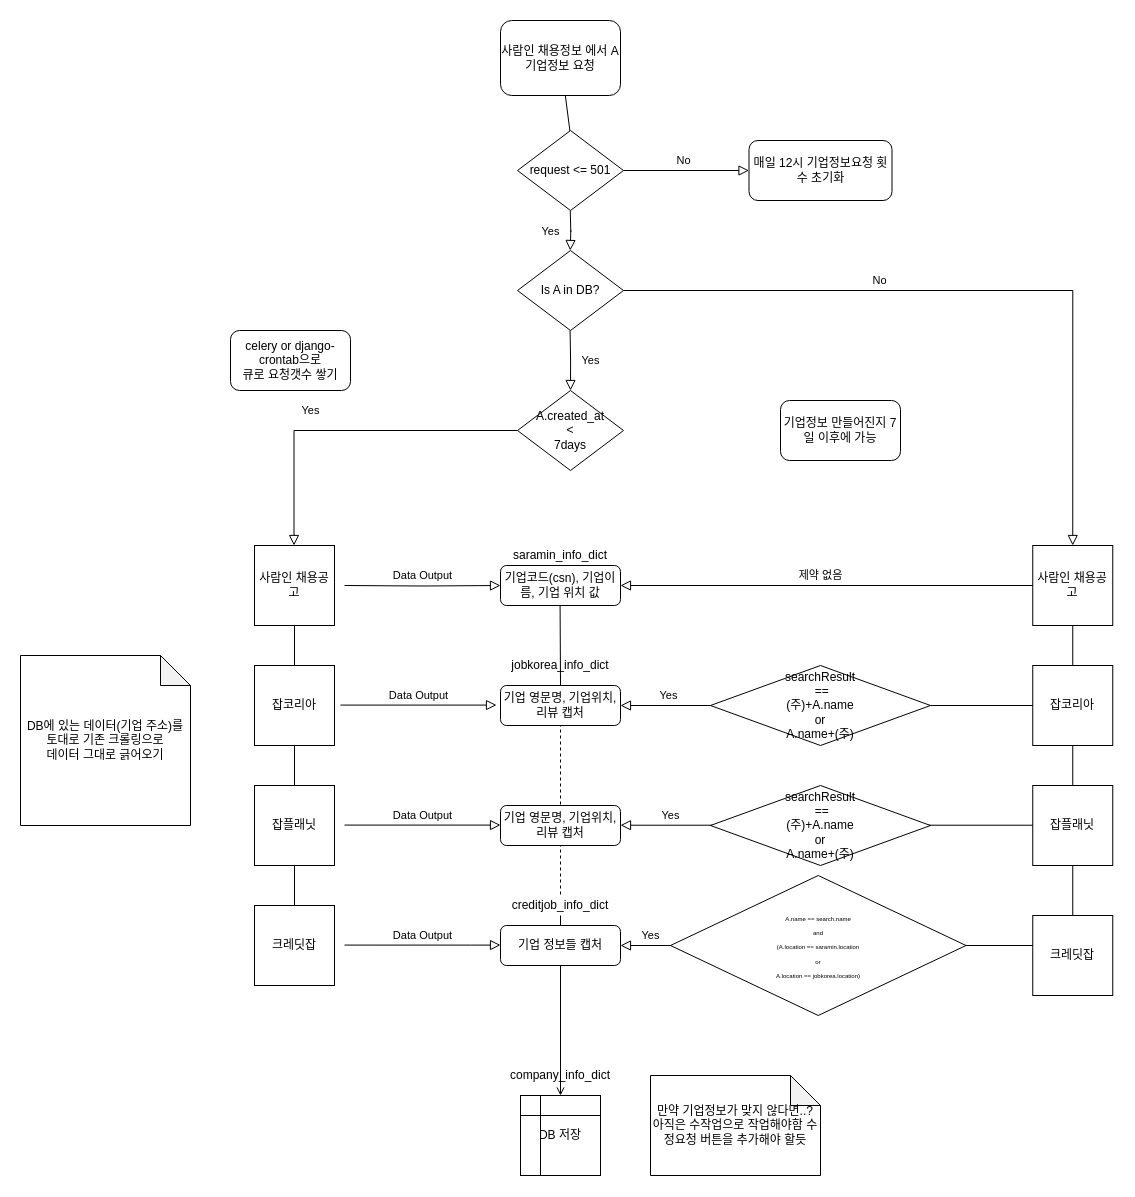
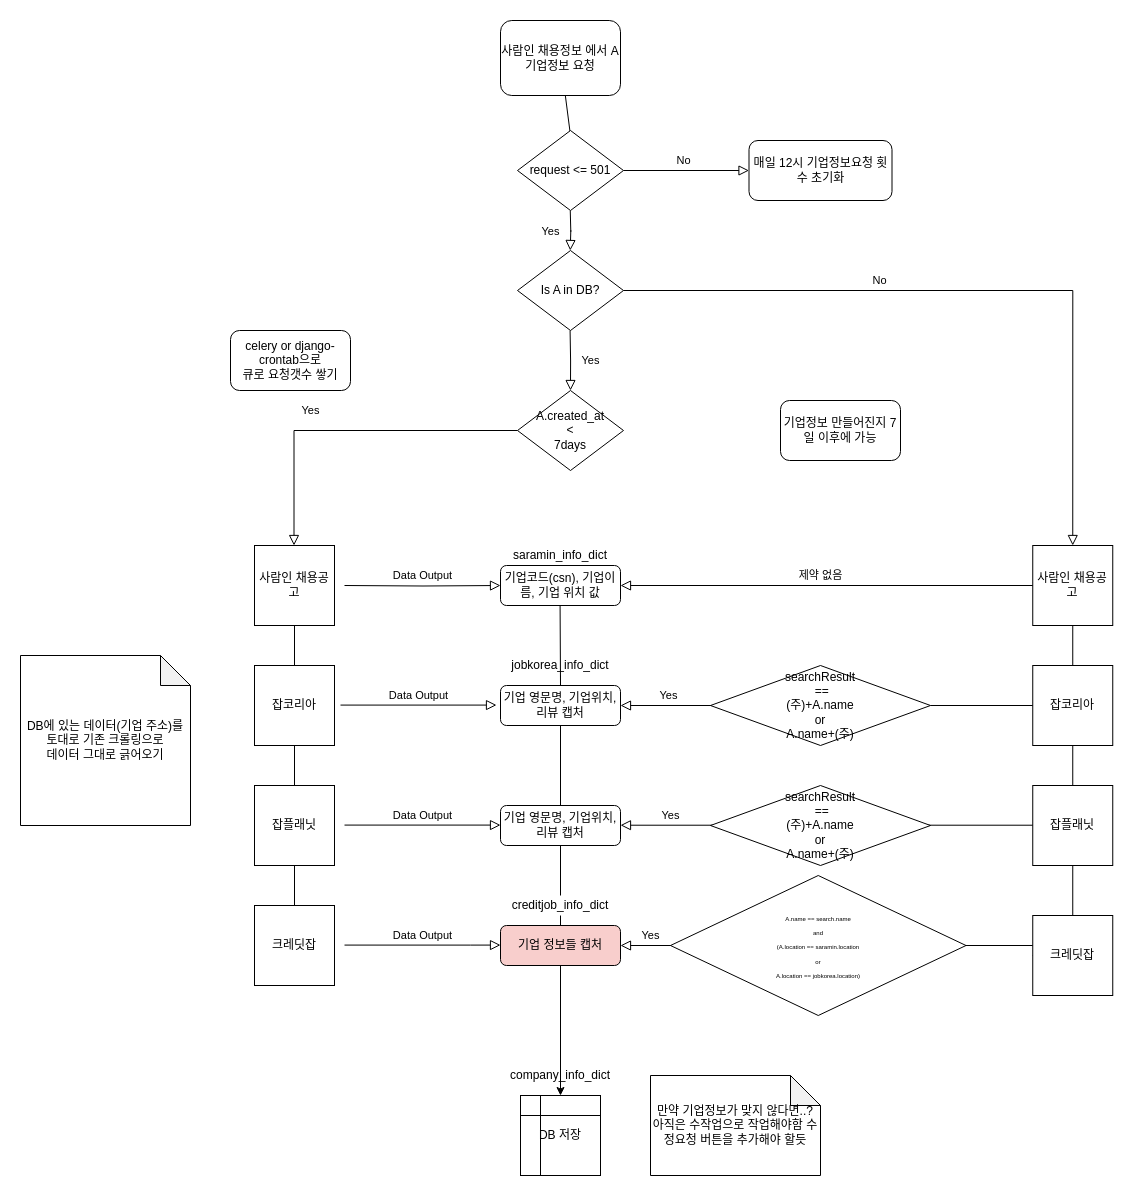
edge "jobkorea_info_dict" -- "creditjob_info_dict": style dashed -> solid
node "기업 정보들 캡처": fillcolor #ffffff -> #f8cecc
edge "creditjob_info_dict" -> "DB 저장": arrowhead open -> classic
